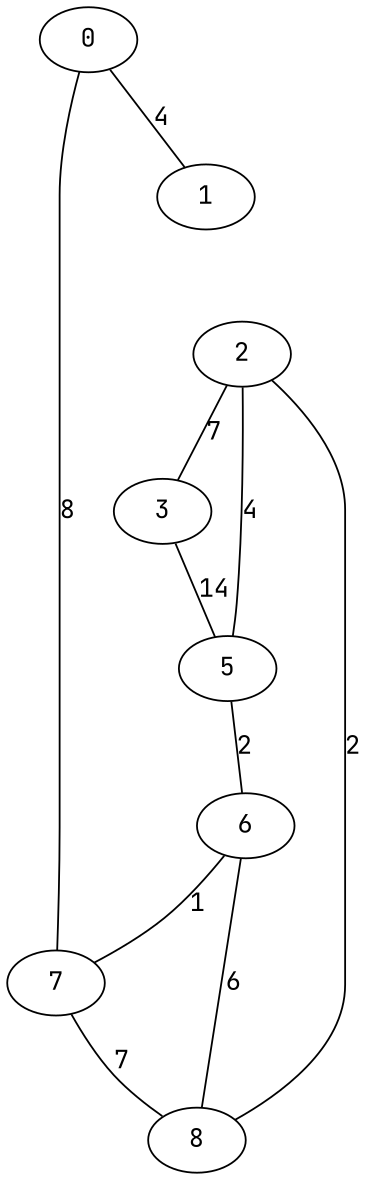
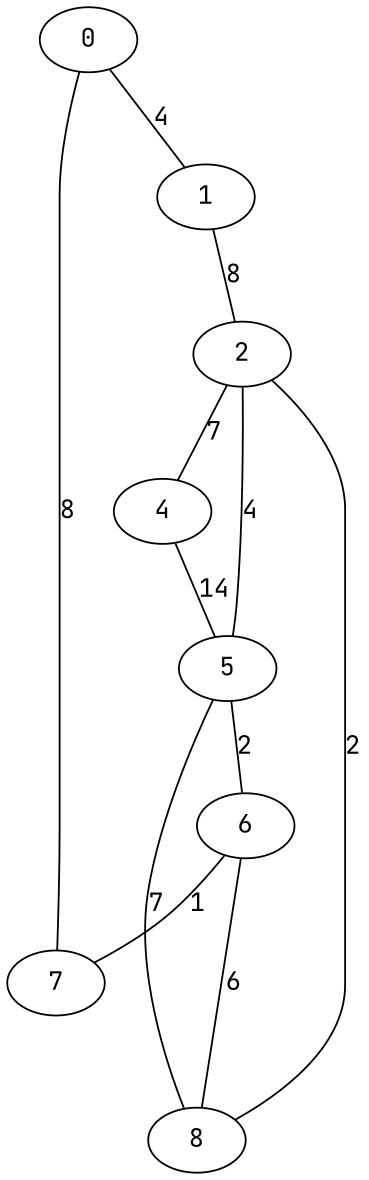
edge "1" -- "2": added, label "8"
node "3": label "3" -> "4"
edge "7" -- "8": now "5" -- "8"
